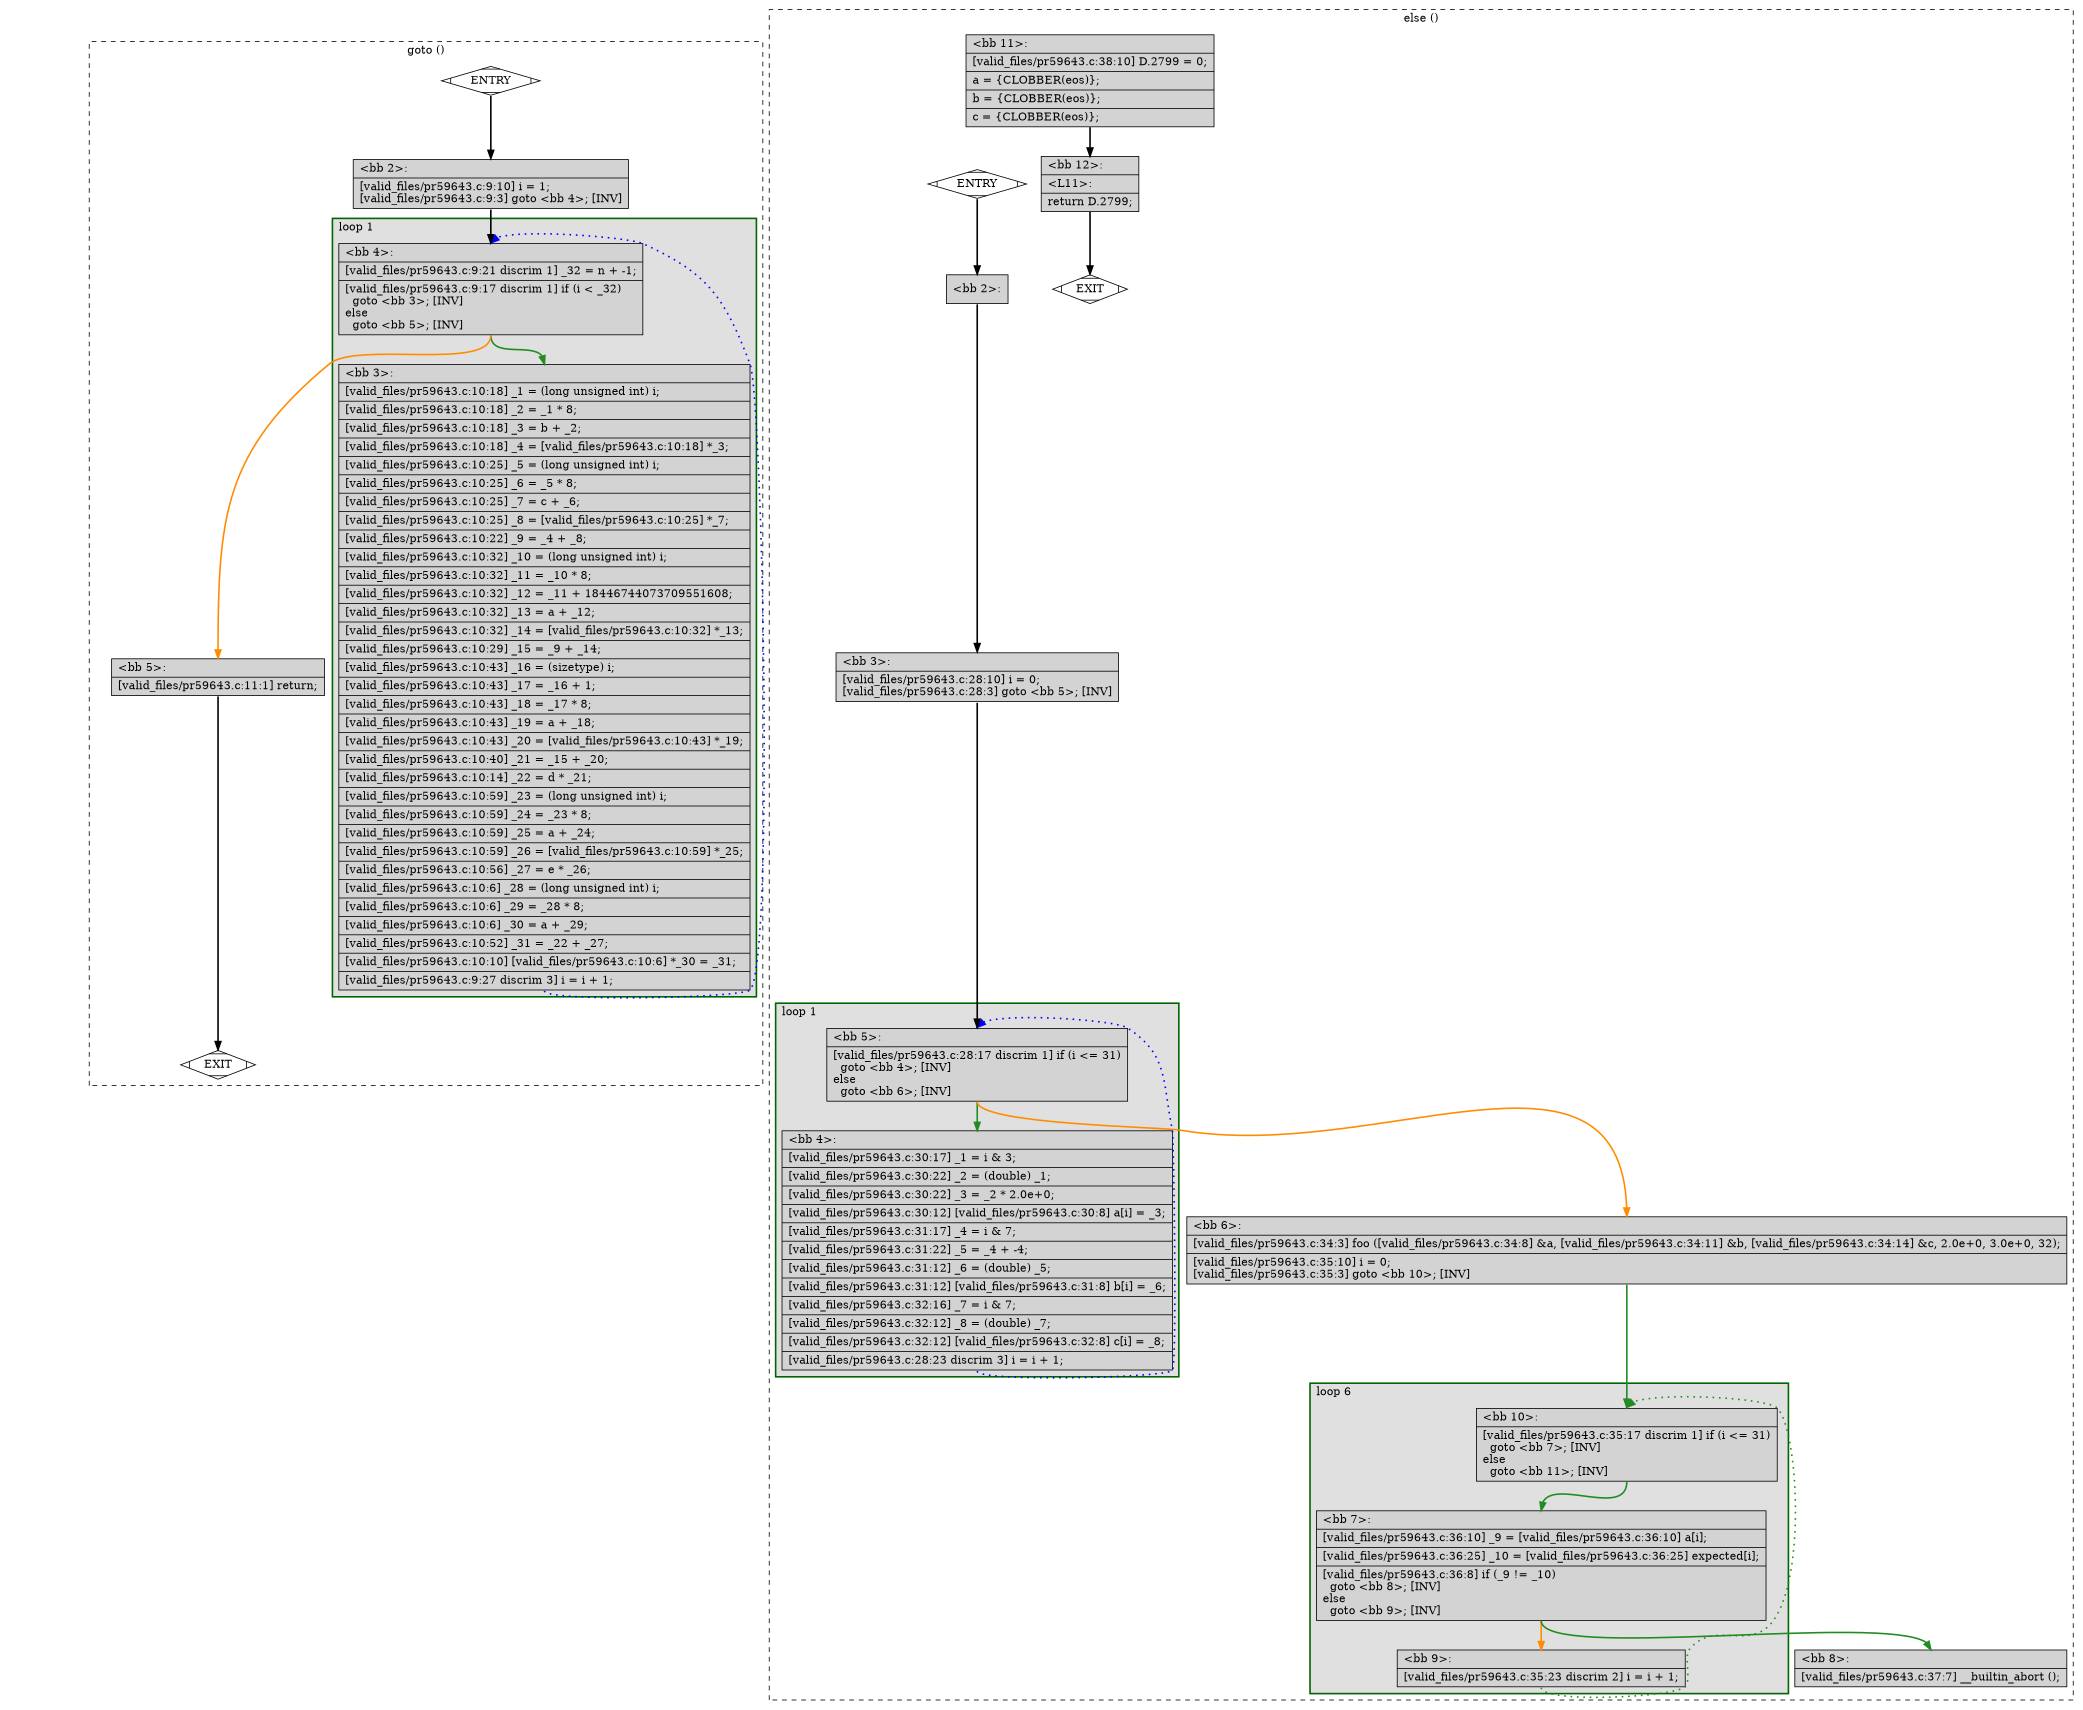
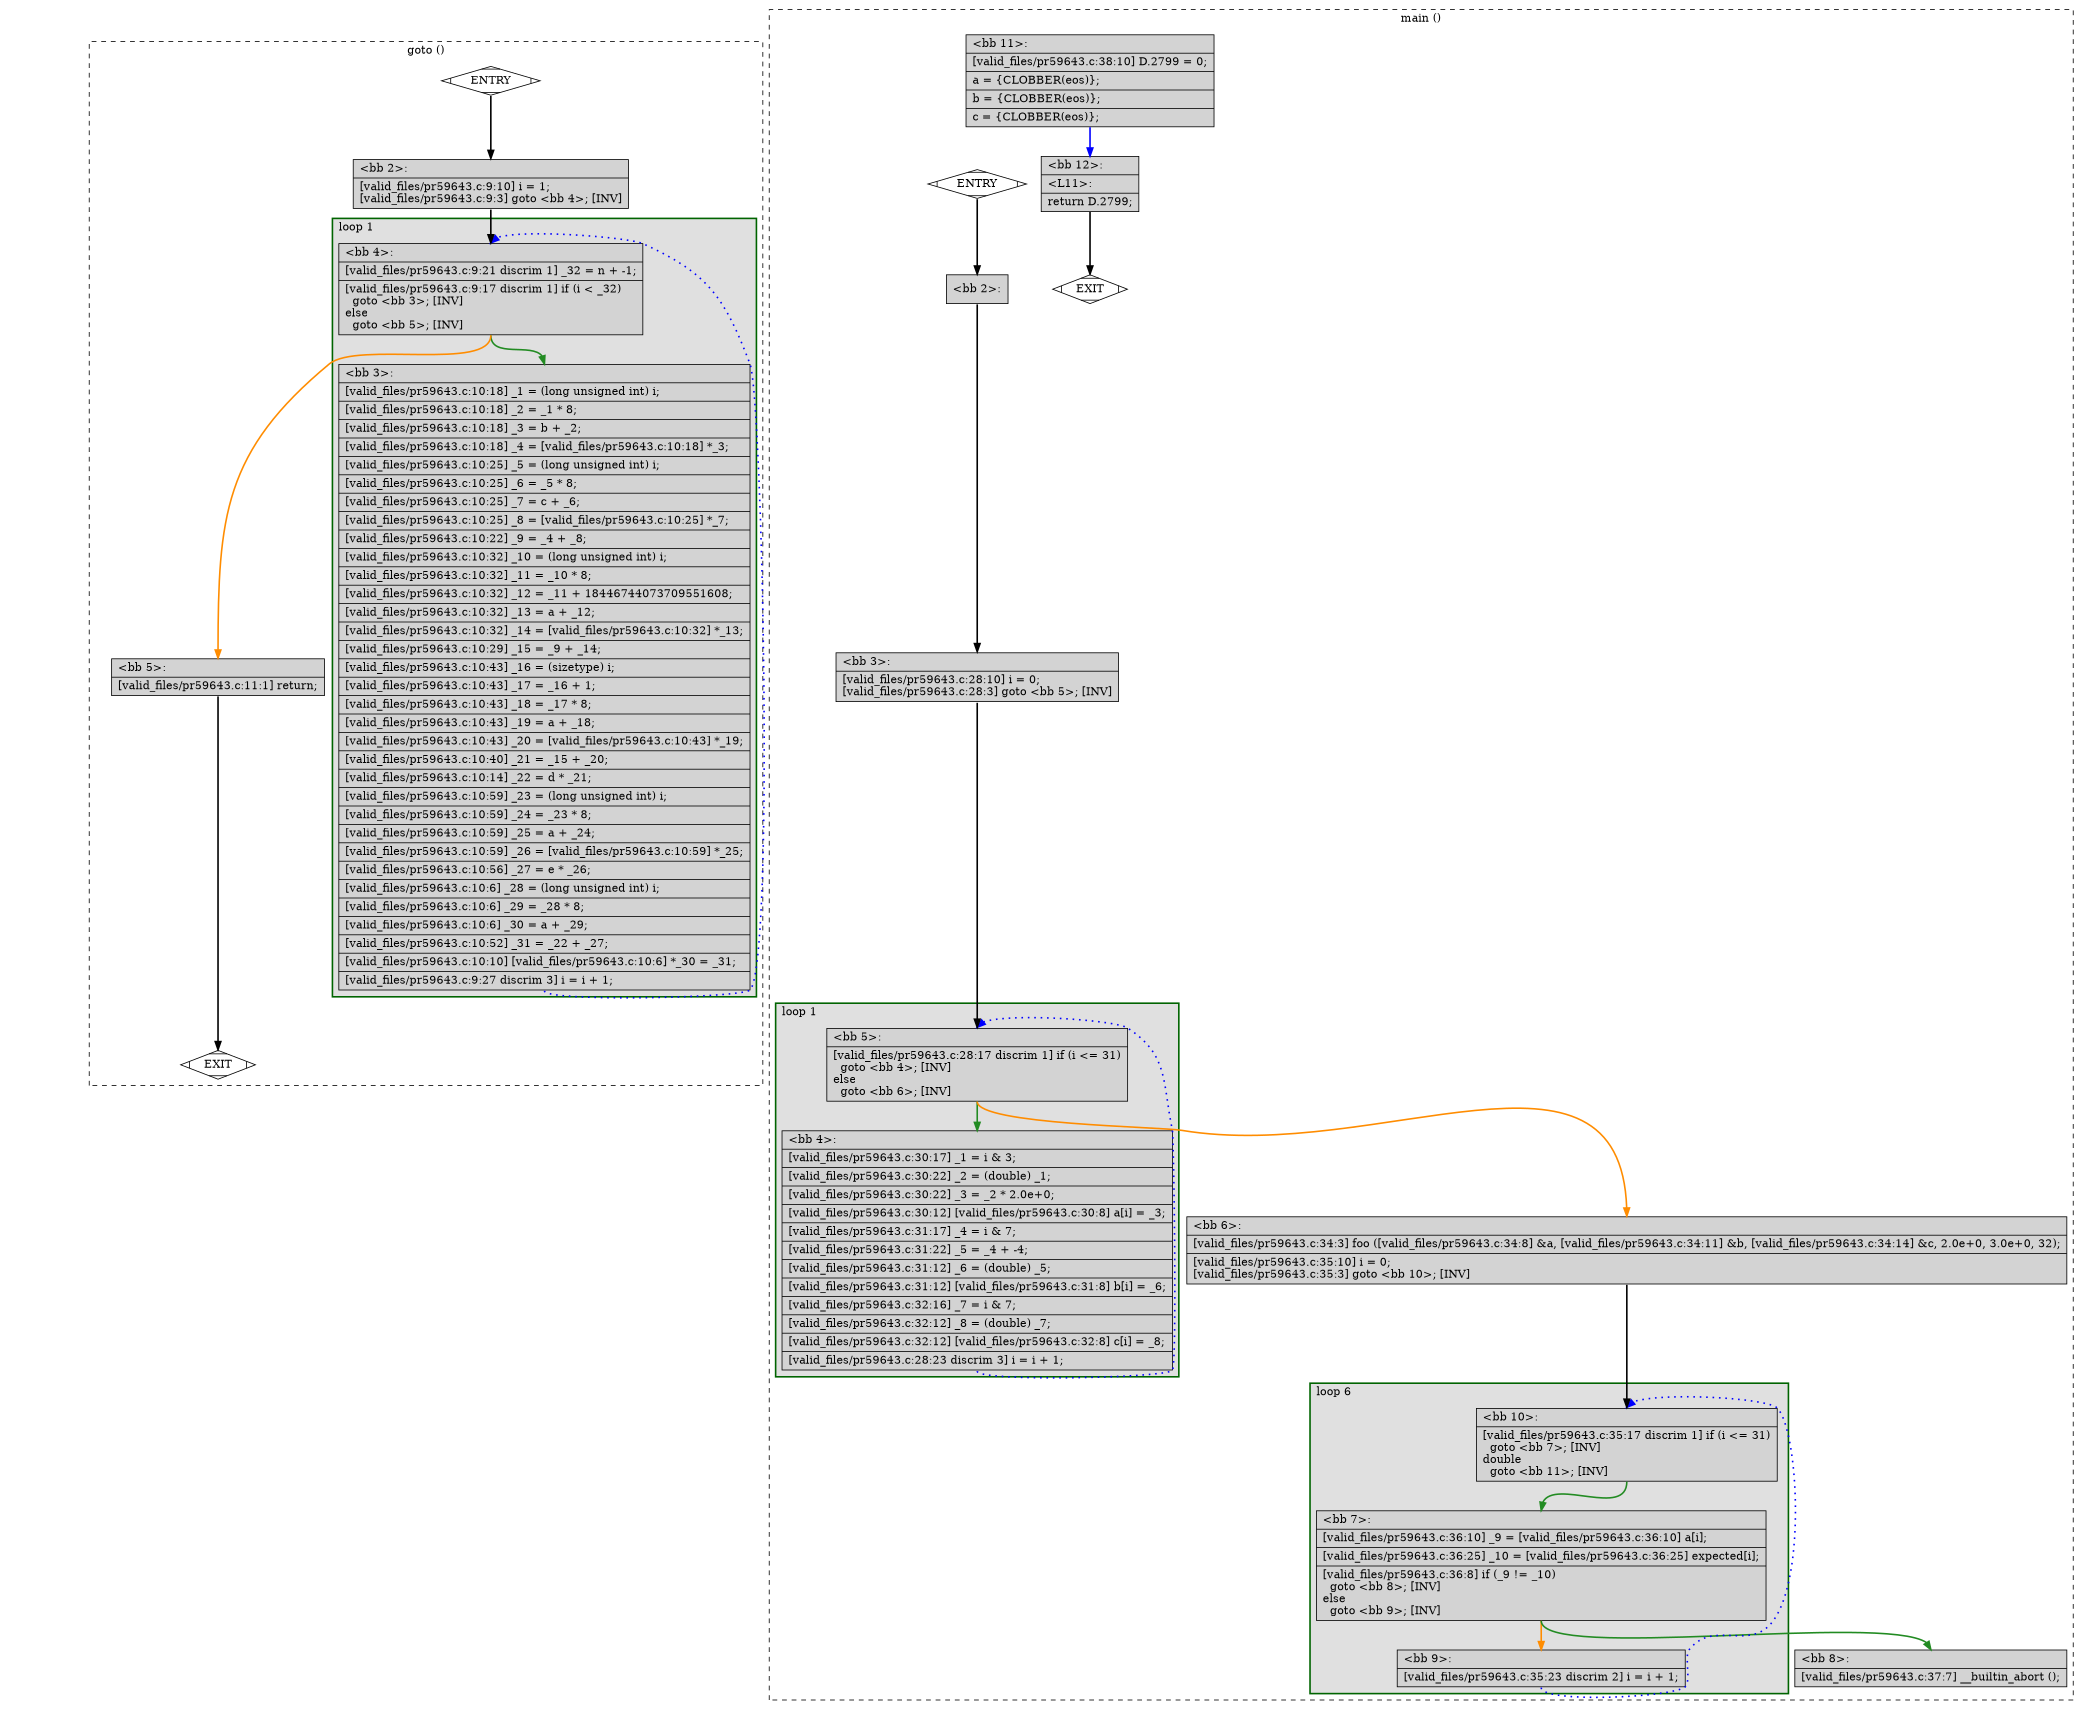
cluster "else ()": label "else ()" -> "main ()"
edge "<bb 11>:" -> "<bb 12>:": color black -> blue
edge "<bb 6>:" -> "<bb 10>:": color forestgreen -> black
node "<bb 10>:": text "else" -> "double"
edge "<bb 9>:" -> "<bb 10>:": color forestgreen -> blue
